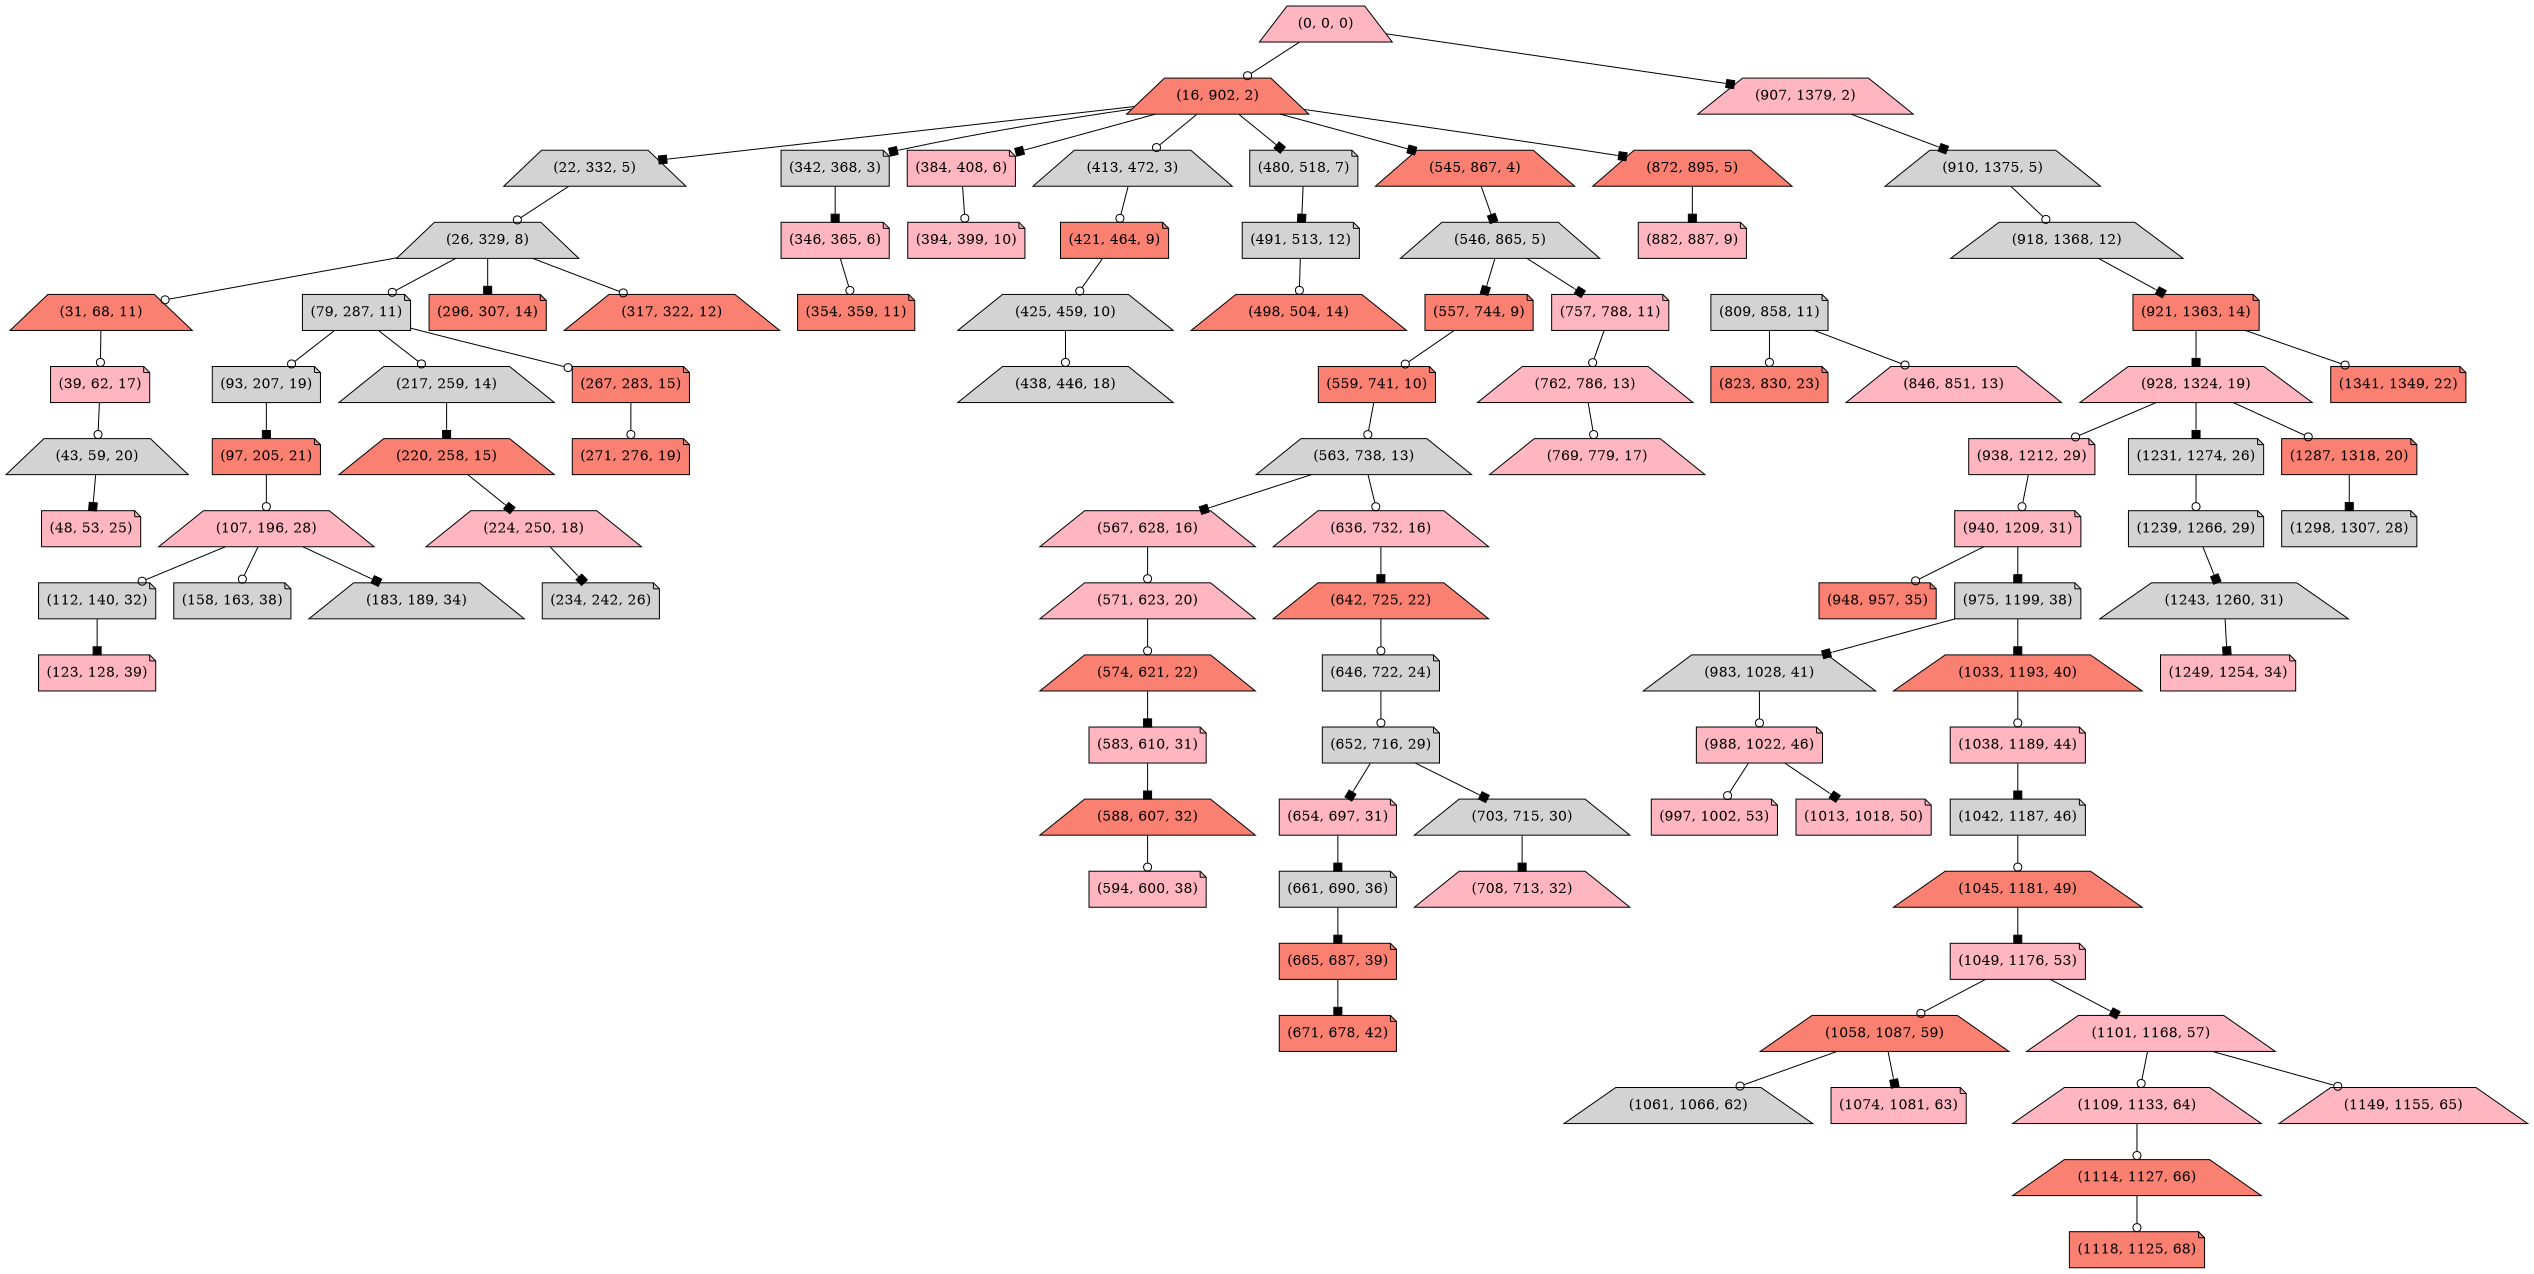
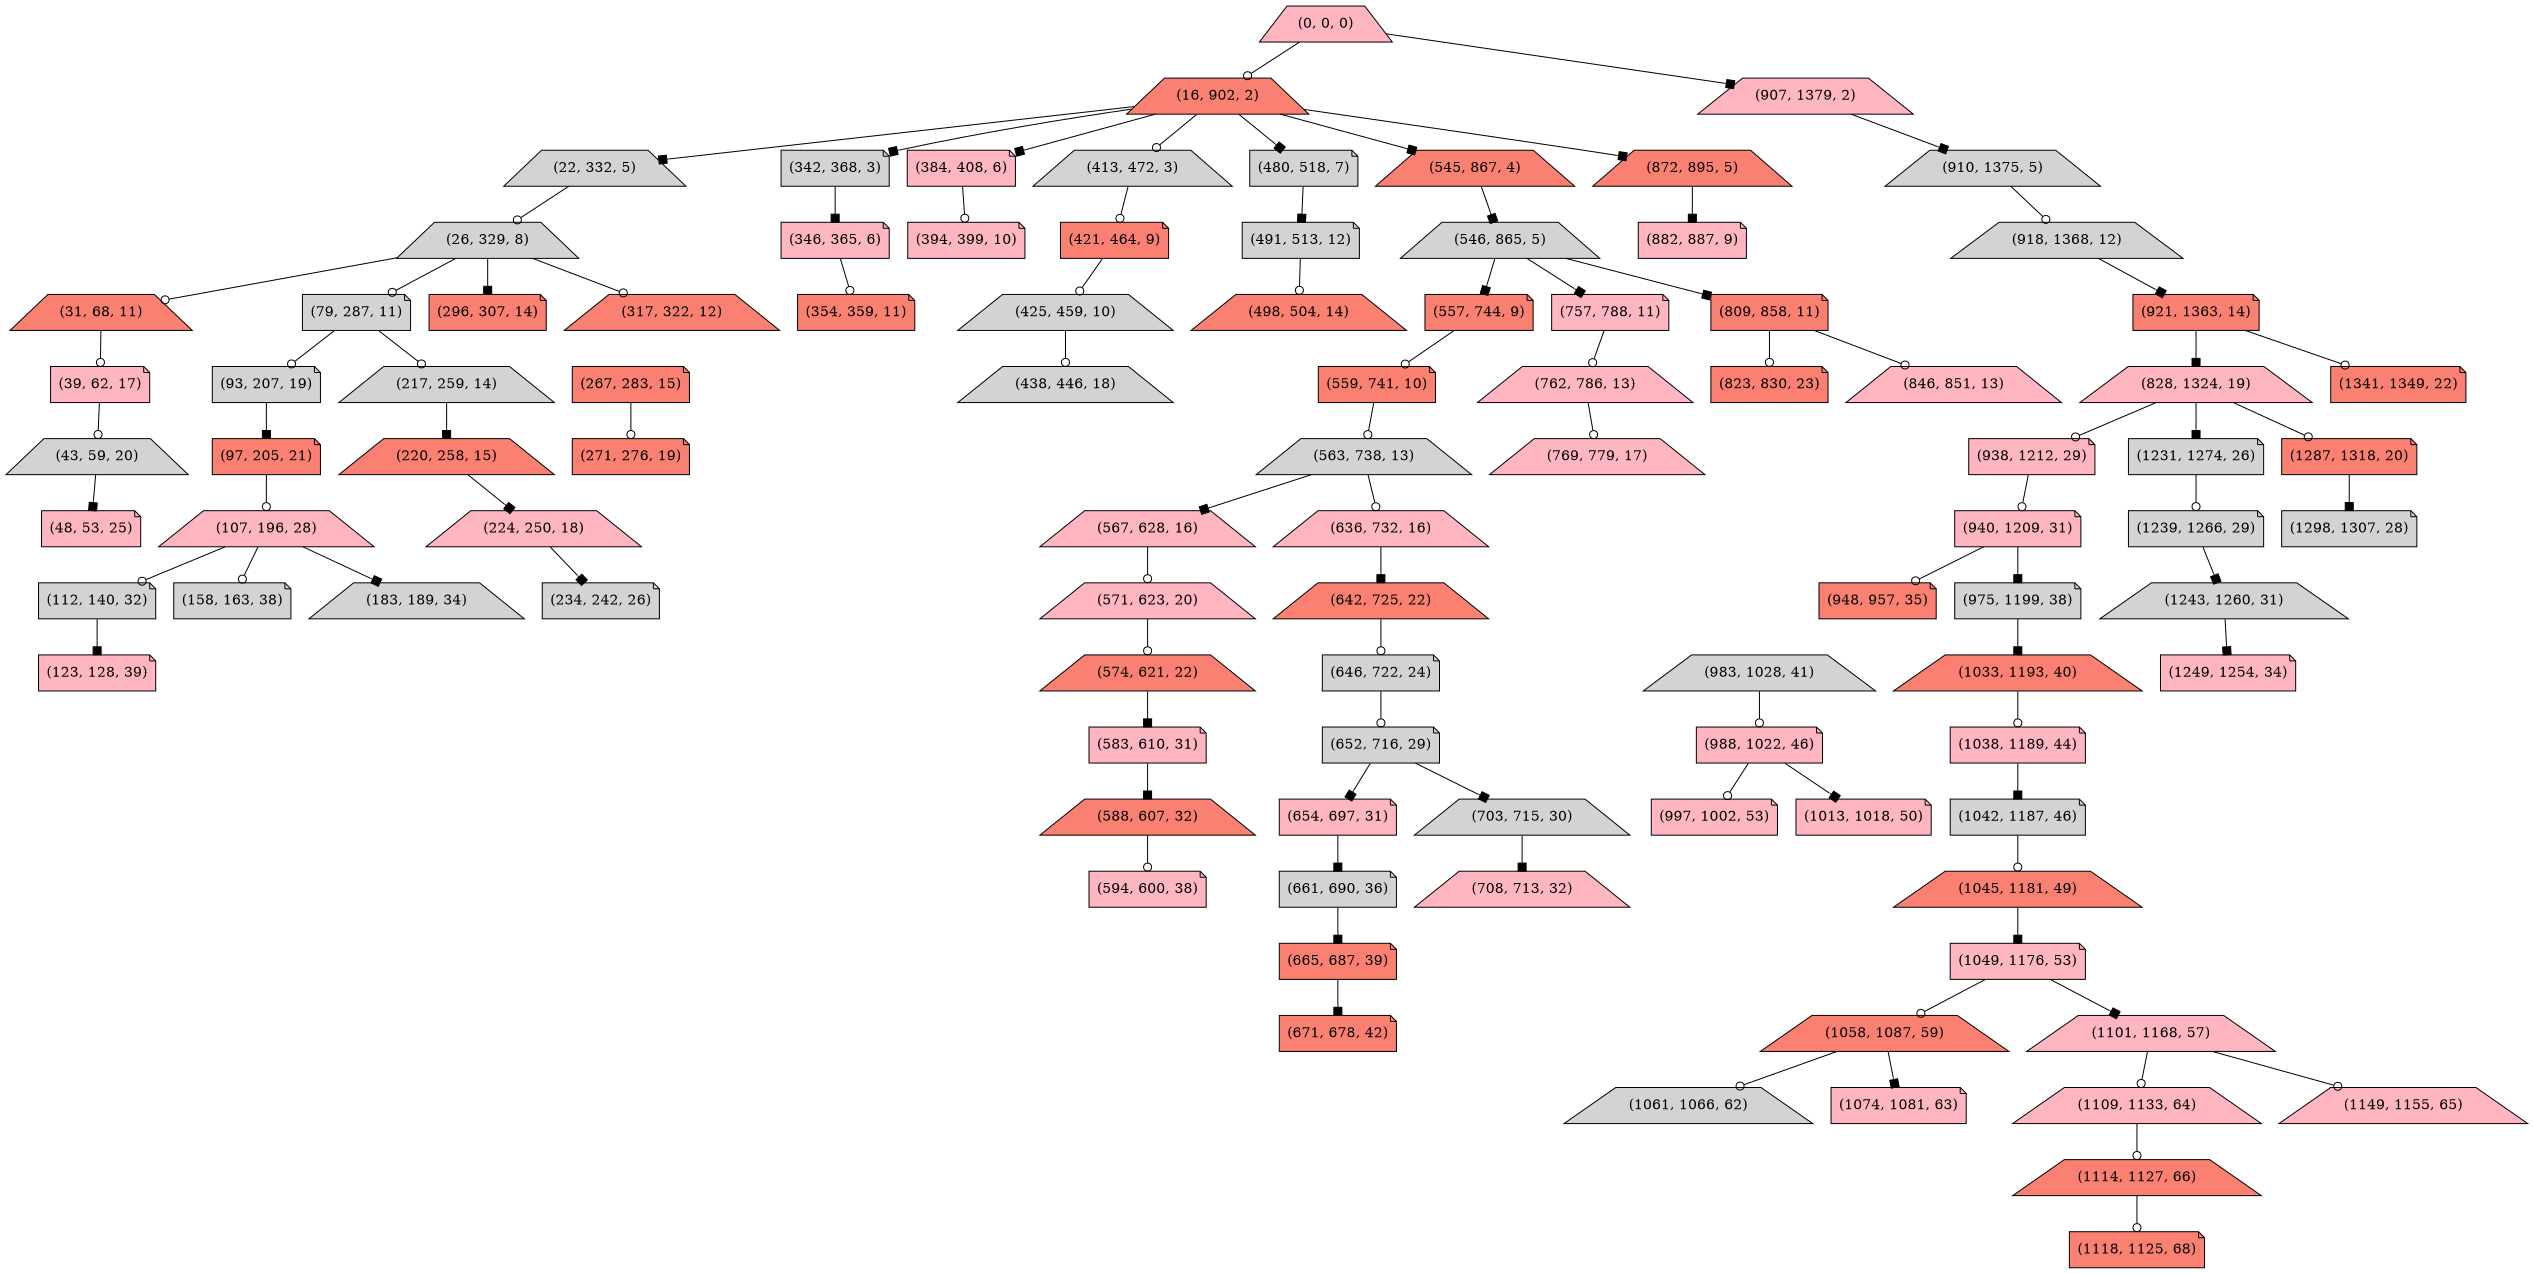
edge "(546, 865, 5)" -> "(809, 858, 11)": added
node "(809, 858, 11)": fillcolor lightgrey -> salmon
edge "(79, 287, 11)" -> "(267, 283, 15)": removed
node "(928, 1324, 19)": label "(928, 1324, 19)" -> "(828, 1324, 19)"
edge "(975, 1199, 38)" -> "(983, 1028, 41)": removed
